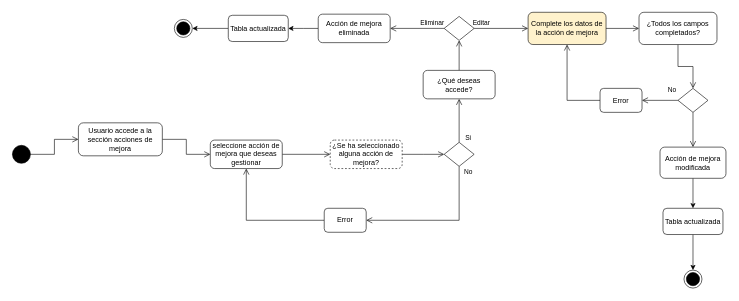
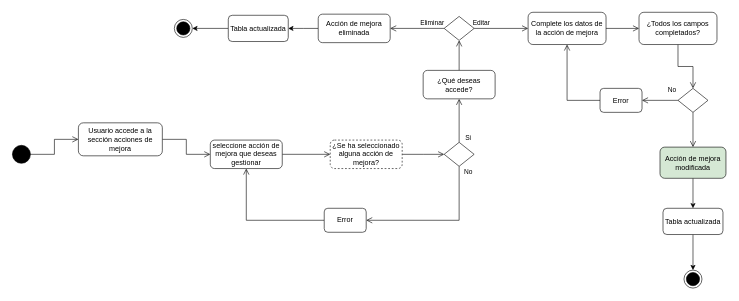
node "Complete los datos de la acción de mejora": fillcolor #fff2cc -> #ffffff
node "Acción de mejora modificada": fillcolor #ffffff -> #d5e8d4
